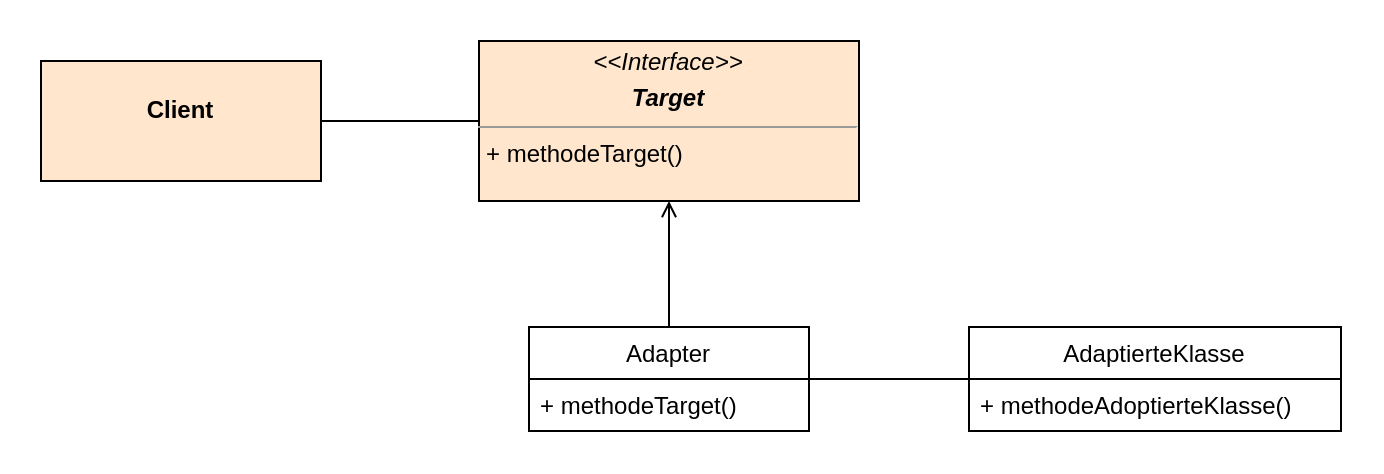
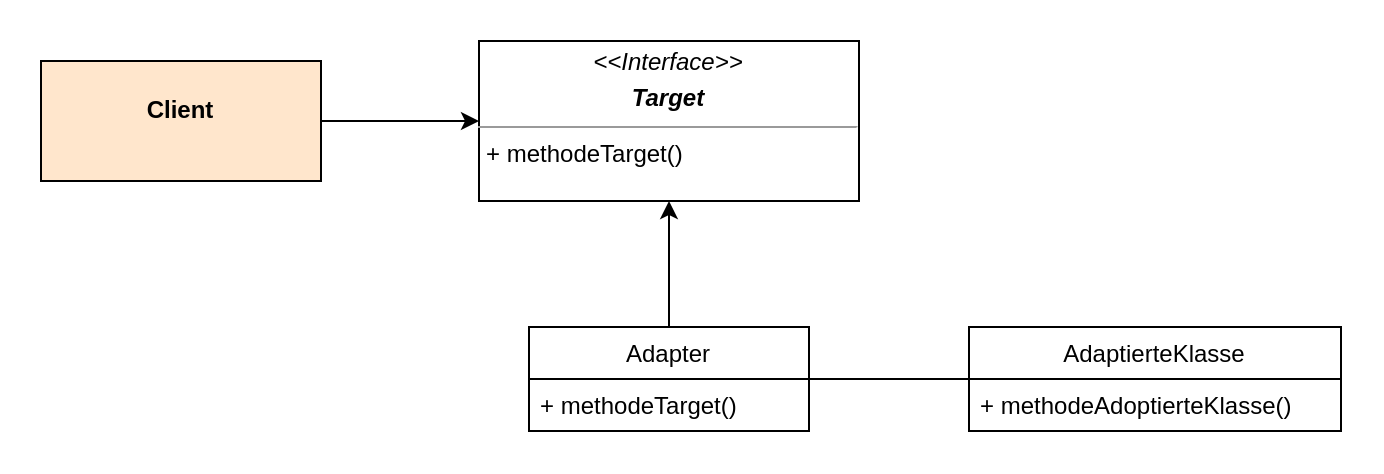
edge "Client" -- "<<Interface>> Target + methodeTarget()": arrowhead none -> classic
node "<<Interface>> Target + methodeTarget()": fillcolor #ffe6cc -> #ffffff
edge "Adapter" -> "<<Interface>> Target + methodeTarget()": arrowhead open -> classic
